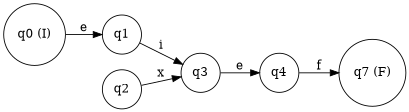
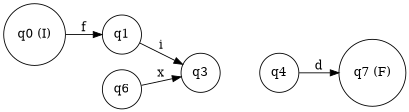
edge "q0 (I)" -> "q1": label "e" -> "f"
edge "q4" -> "q7 (F)": label "f" -> "d"
edge "q3" -> "q4": removed, label "e"
node "q2": label "q2" -> "q6"
